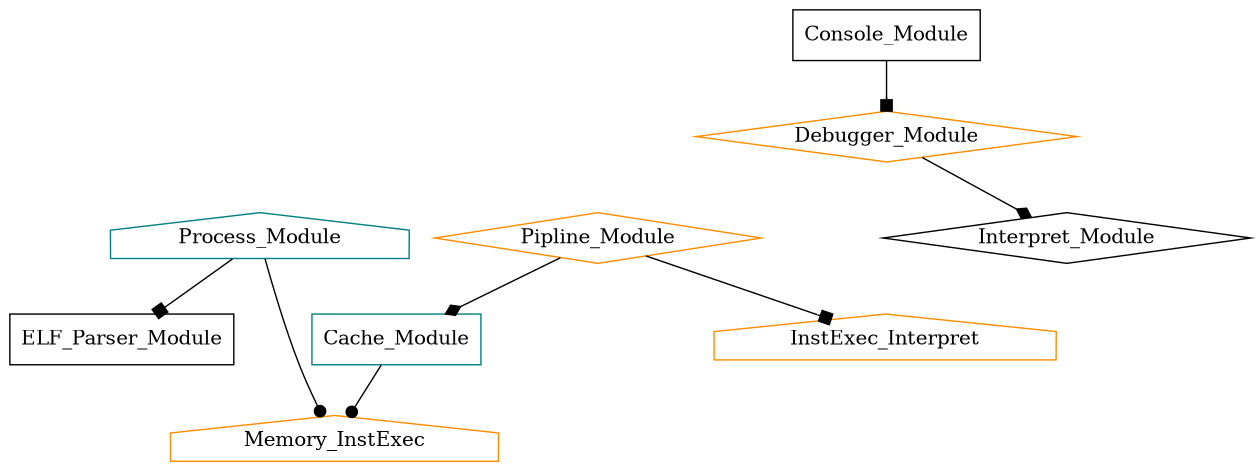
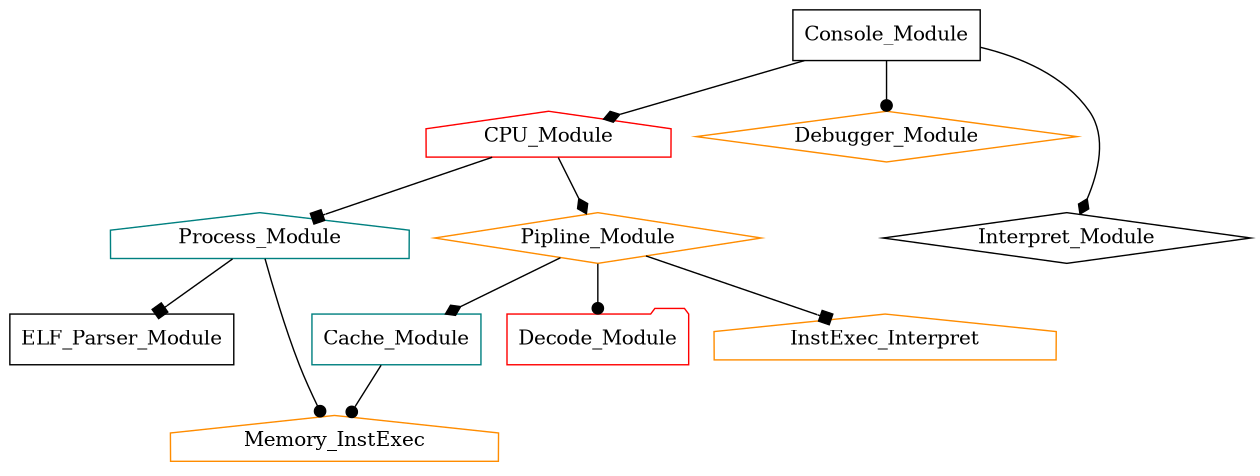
edge "Console_Module" -> "Debugger_Module": arrowhead box -> dot
node "CPU_Module": added
edge "Debugger_Module" -> "Interpret_Module": now "Console_Module" -> "Interpret_Module"
node "Decode_Module": added
